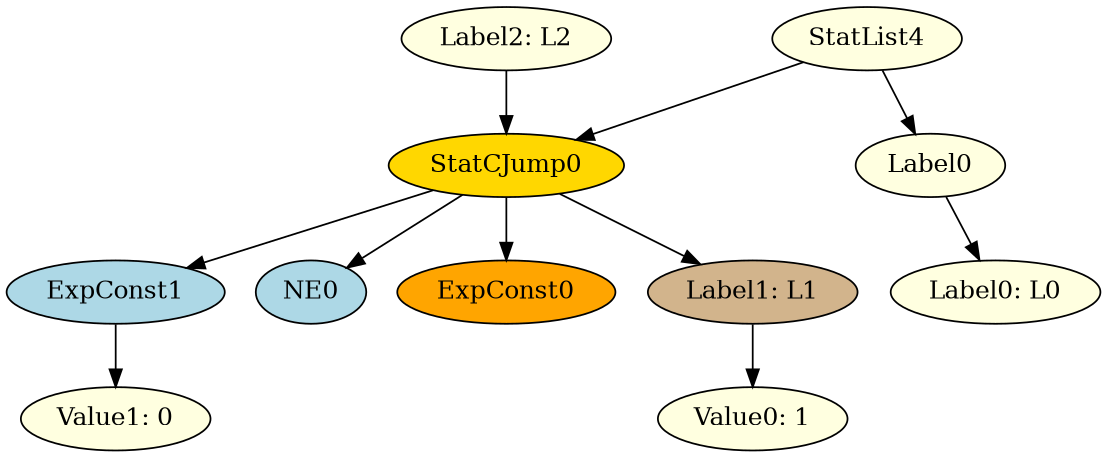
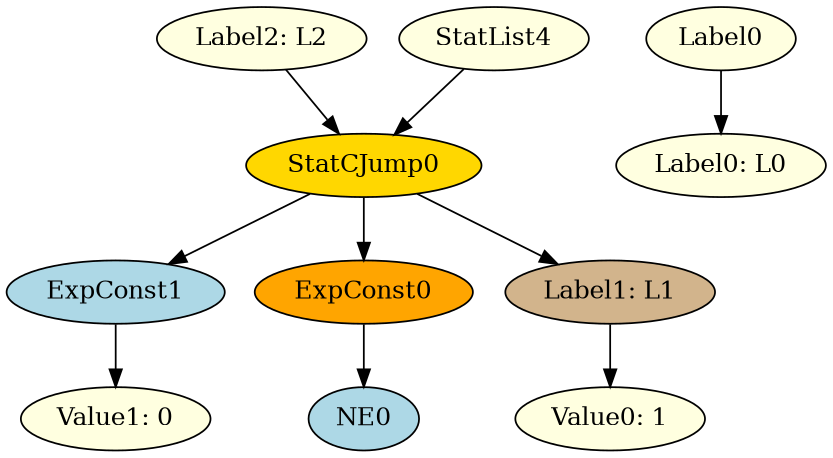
edge "StatList4" -> "Label0": removed
edge "StatCJump0" -> "NE0": now "ExpConst0" -> "NE0"
